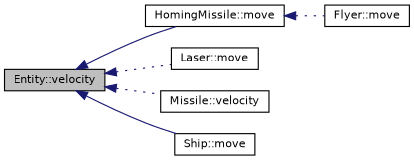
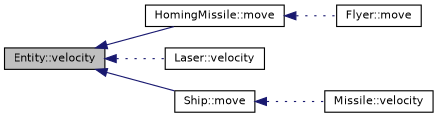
node "Laser::move": label "Laser::move" -> "Laser::velocity"
edge "Missile::velocity" -> "Entity::velocity": now "Missile::velocity" -> "Ship::move"
